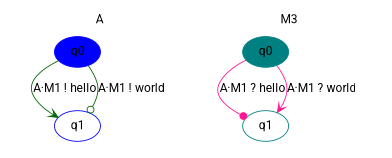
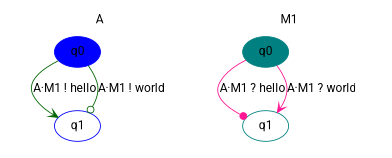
cluster "M3": label "M3" -> "M1"
